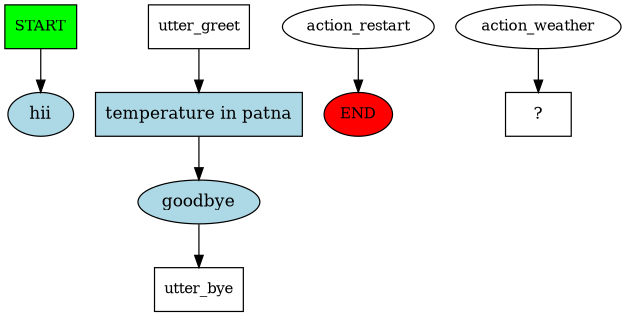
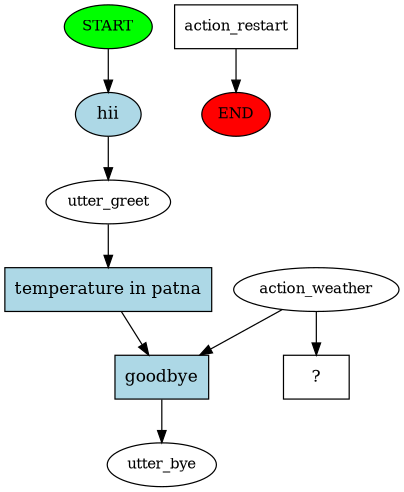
node "START": shape box -> ellipse
node "utter_greet": shape box -> ellipse
node "action_restart": shape ellipse -> box
edge "hii" -> "utter_greet": added
node "goodbye": shape ellipse -> box
node "utter_bye": shape box -> ellipse
edge "action_weather" -> "goodbye": added
